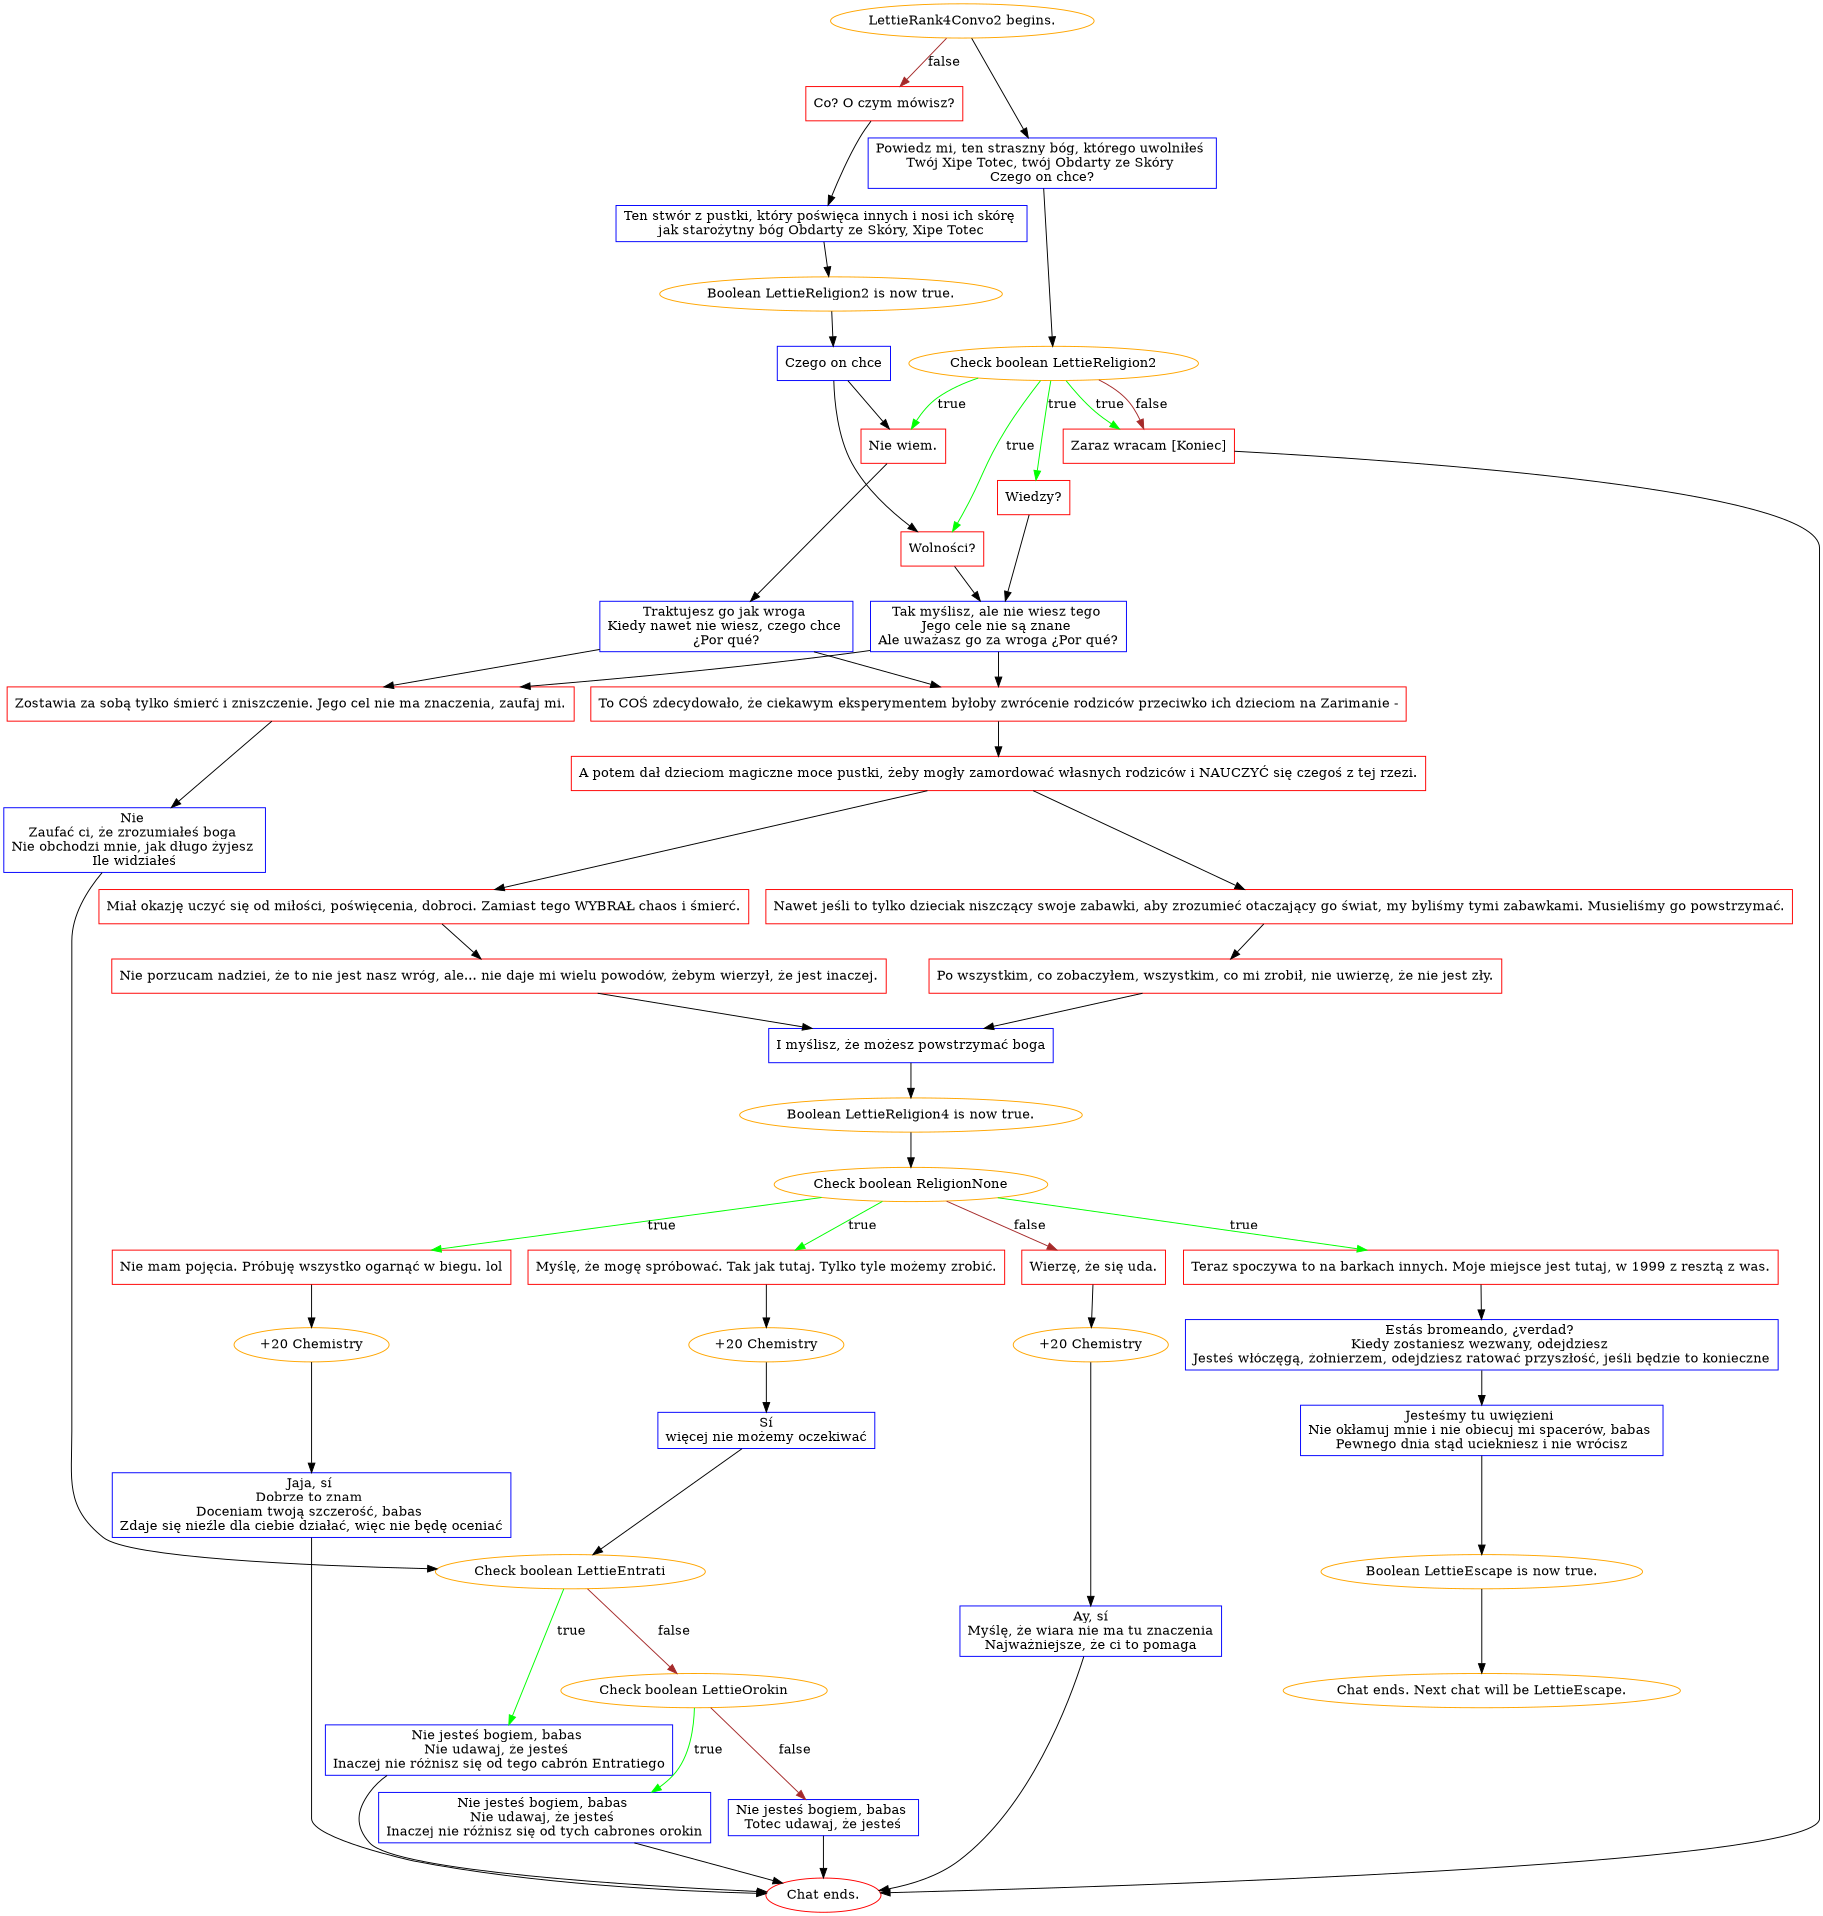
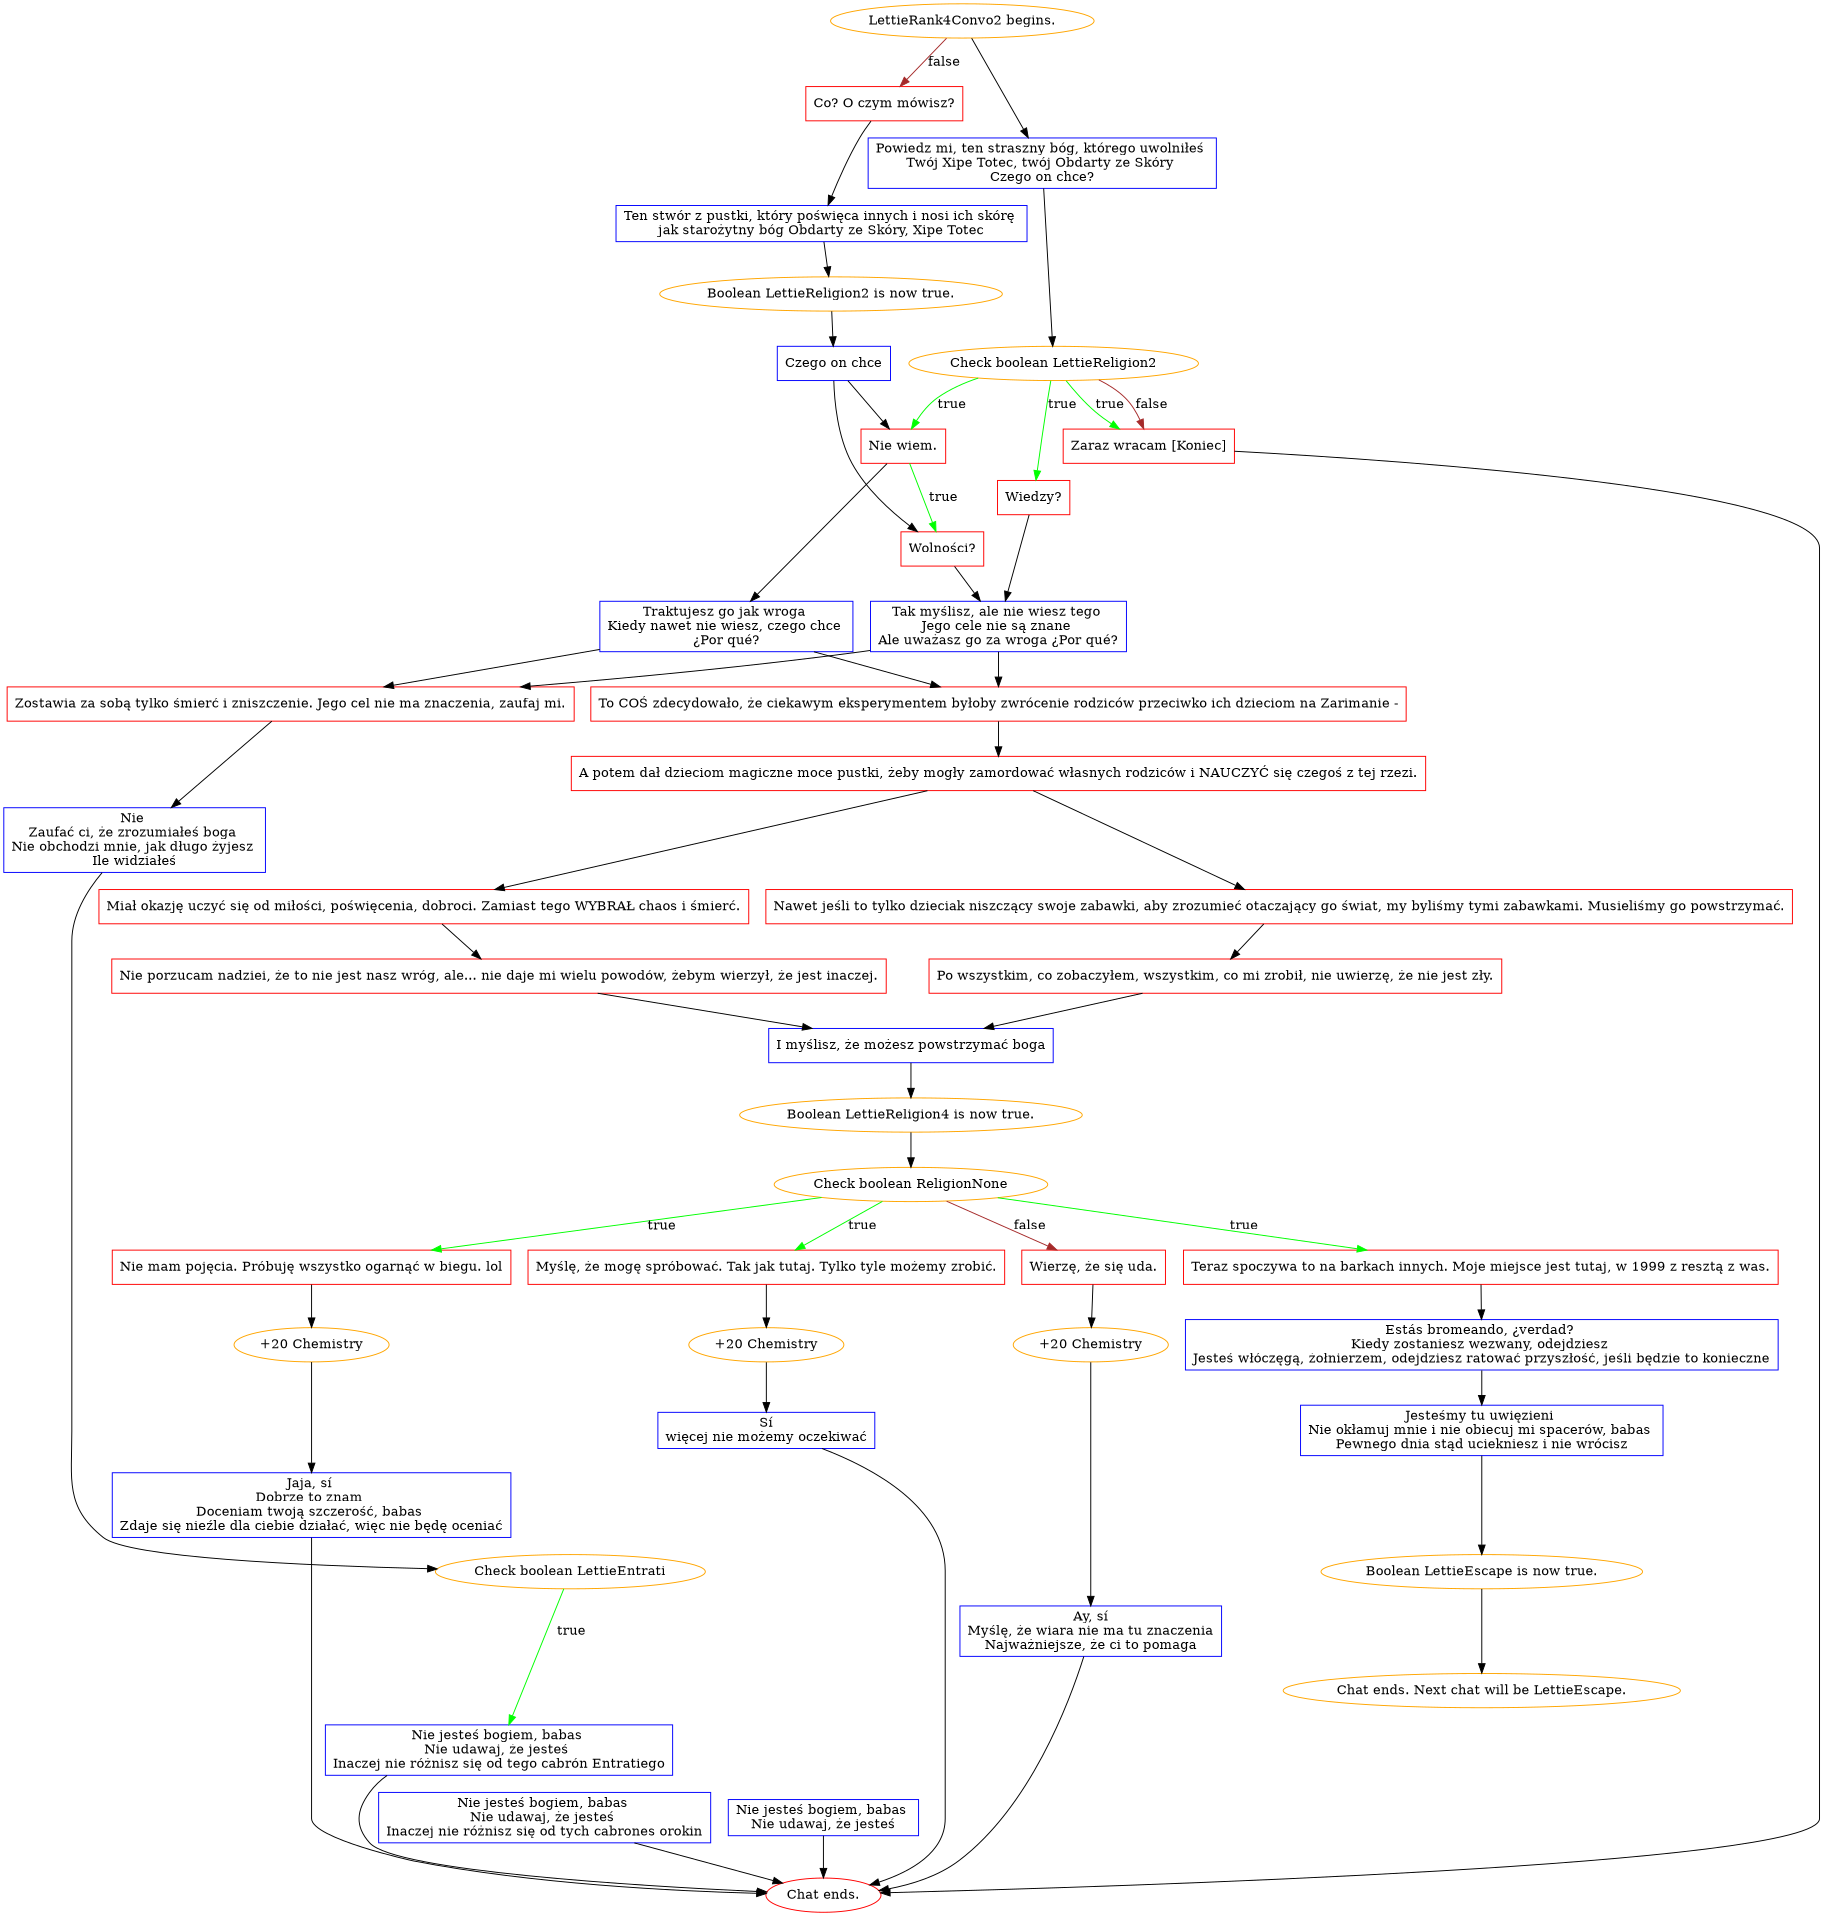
edge "Check boolean LettieReligion2" -> "Wolności?": now "Nie wiem." -> "Wolności?"
edge "Sí więcej nie możemy oczekiwać" -> "Check boolean LettieEntrati": now "Sí więcej nie możemy oczekiwać" -> "Chat ends."
node "Check boolean LettieOrokin": removed
node "Nie jesteś bogiem, babas Totec udawaj, że jesteś": label "Nie jesteś bogiem, babas Totec udawaj, że jesteś" -> "Nie jesteś bogiem, babas Nie udawaj, że jesteś"
